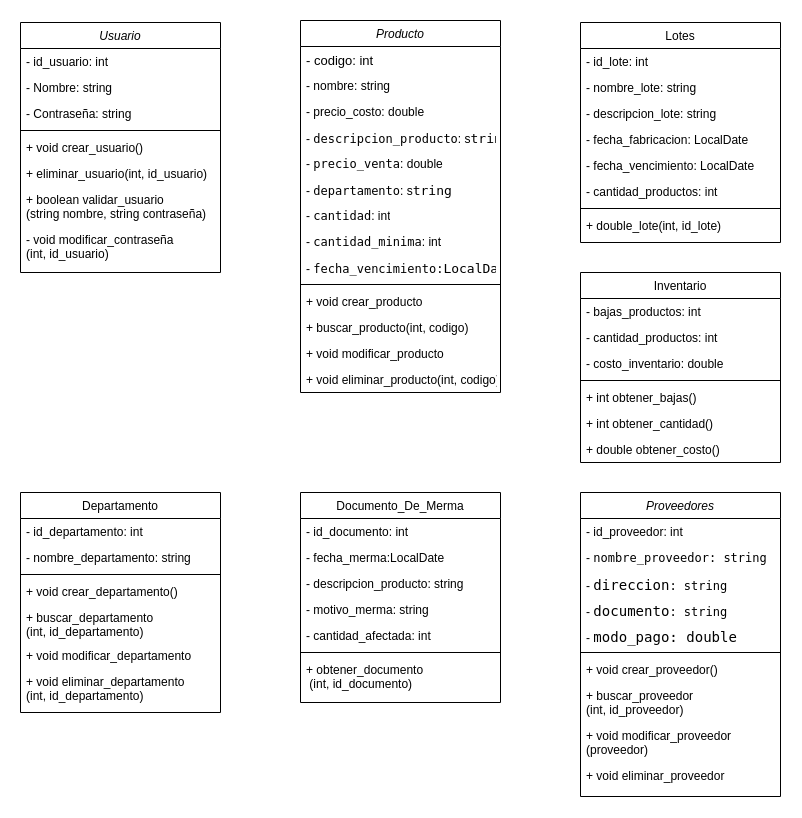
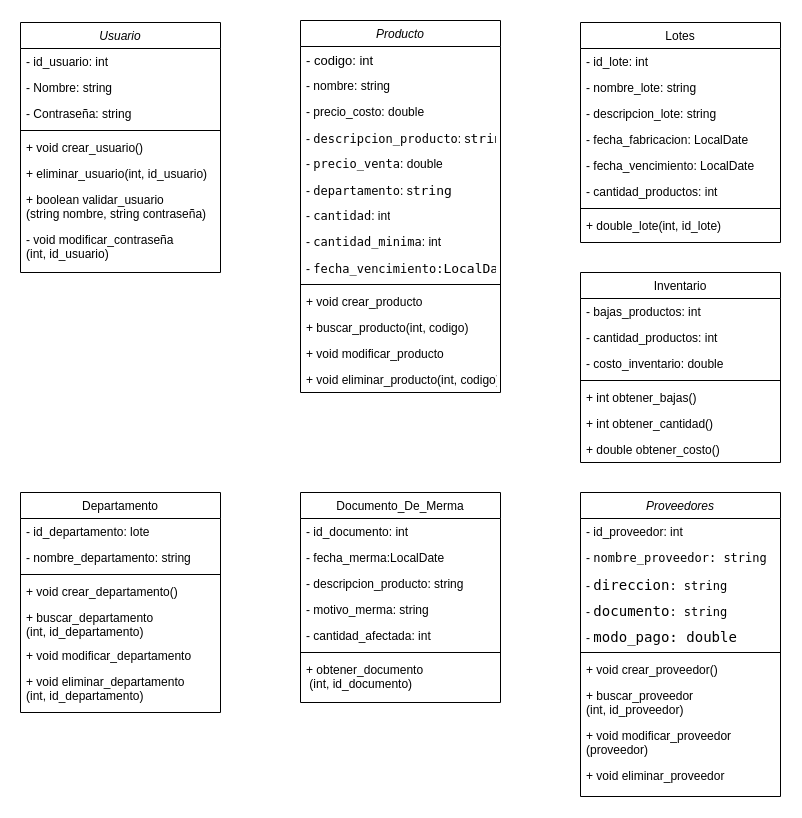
node "- id_departamento: int": label "- id_departamento: int" -> "- id_departamento: lote"
